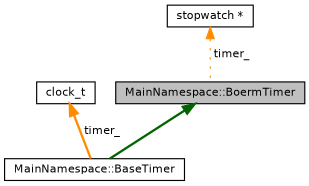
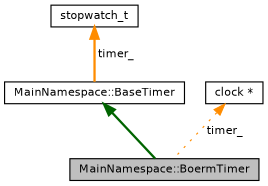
node "stopwatch *": label "stopwatch *" -> "clock *"
node "clock_t": label "clock_t" -> "stopwatch_t"
edge "MainNamespace::BaseTimer" -> "MainNamespace::BoermTimer": reversed
